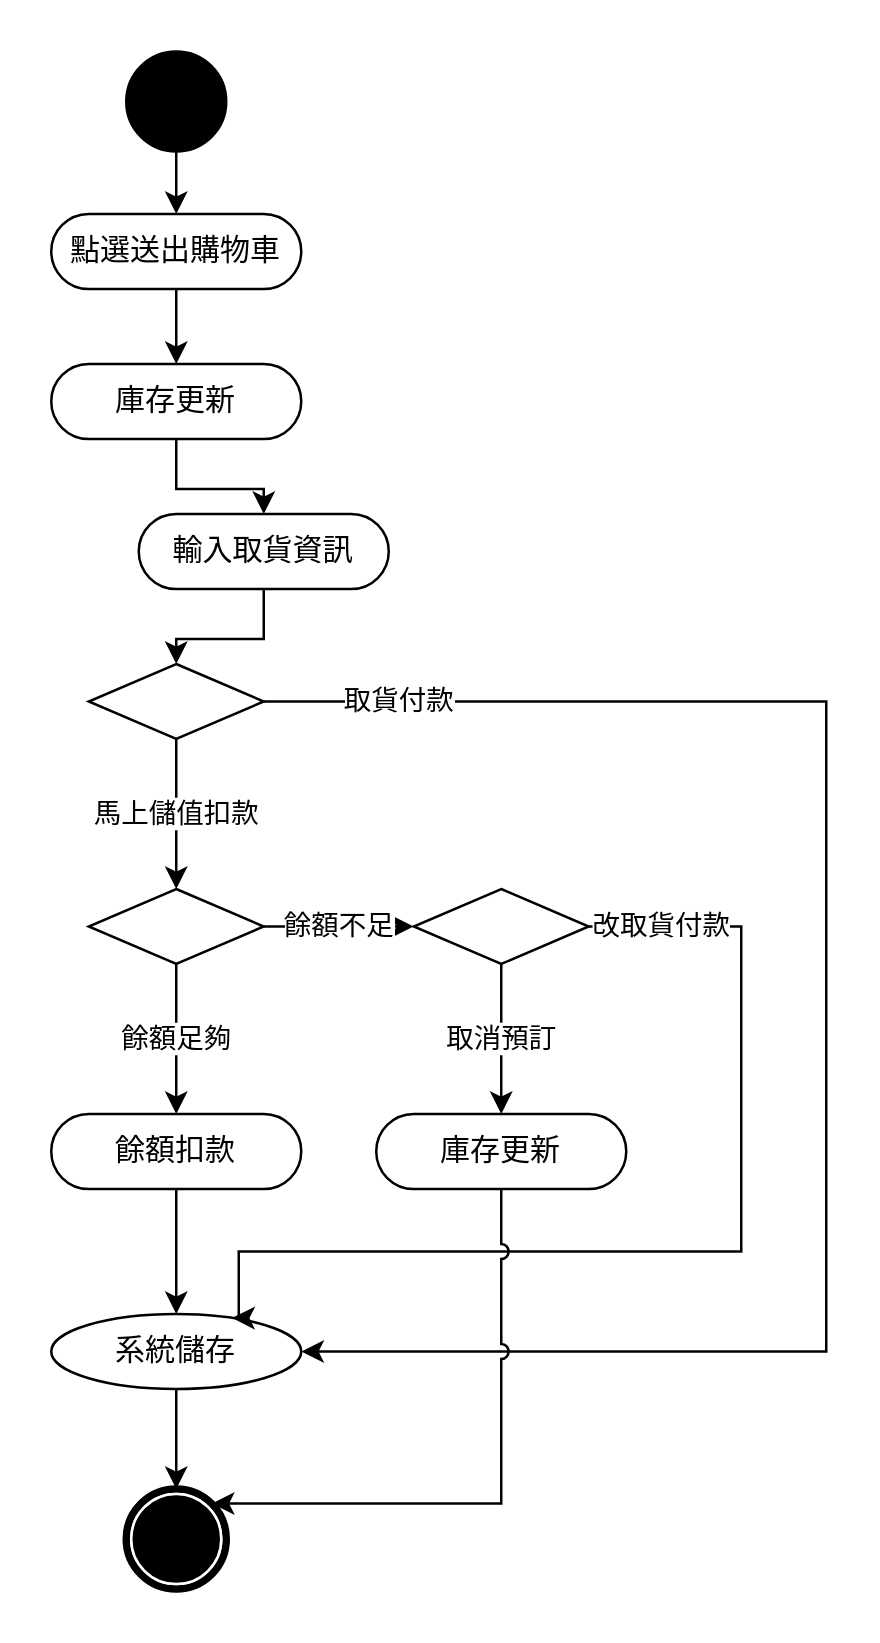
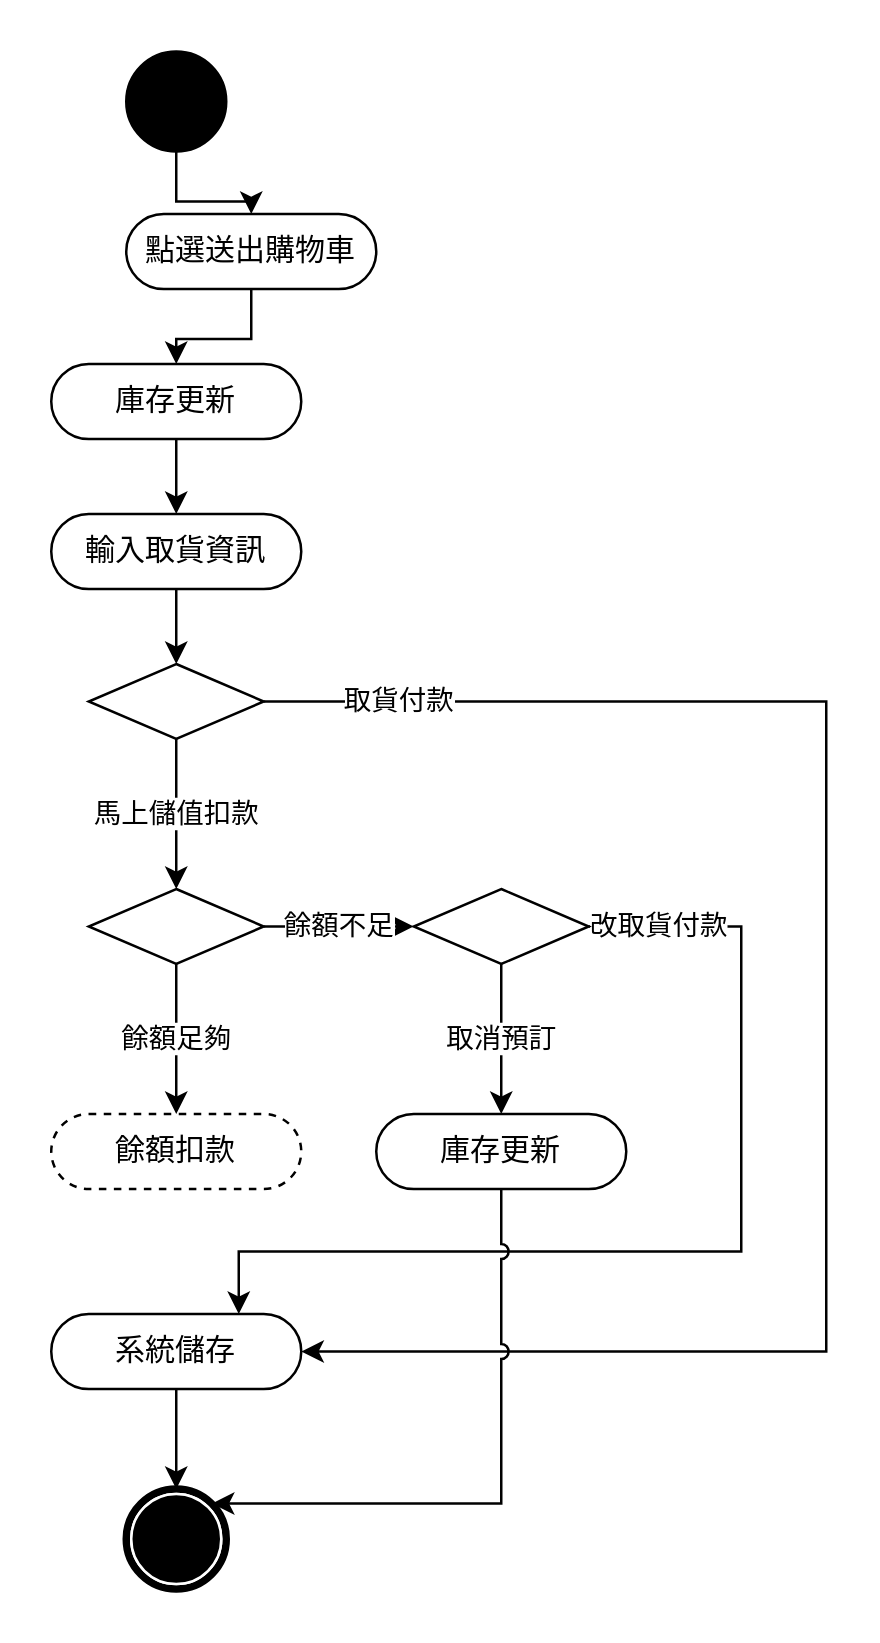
node "點選送出購物車": moved (176, 251) -> (251, 251)
node "輸入取貨資訊": moved (264, 551) -> (176, 551)
node "餘額扣款": style solid -> dashed
edge "餘額扣款" -> "系統儲存": removed
node "系統儲存": shape ellipse -> rounded rectangle
